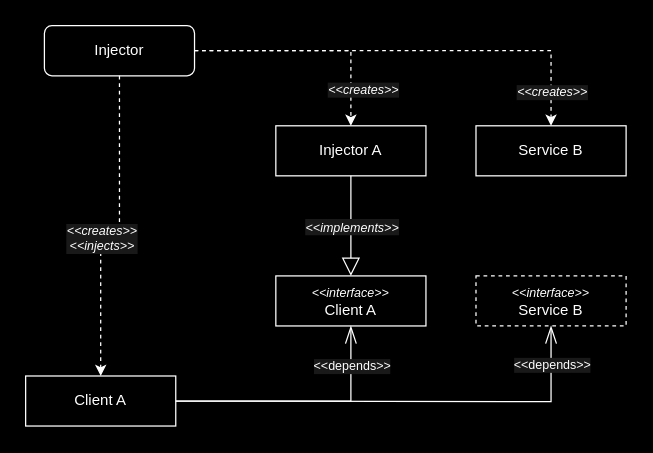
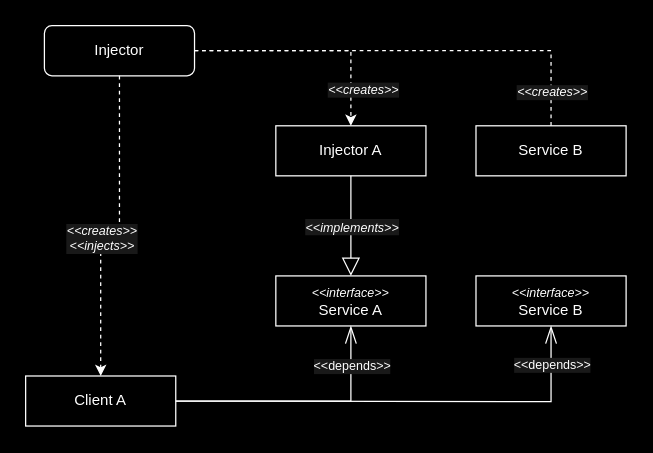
edge "Injector" -> "Service B": arrowhead classic -> none
node "<<interface>> Client A": label "<<interface>> Client A" -> "<<interface>> Service A"
node "<<interface>> Service B": style dashed -> solid
